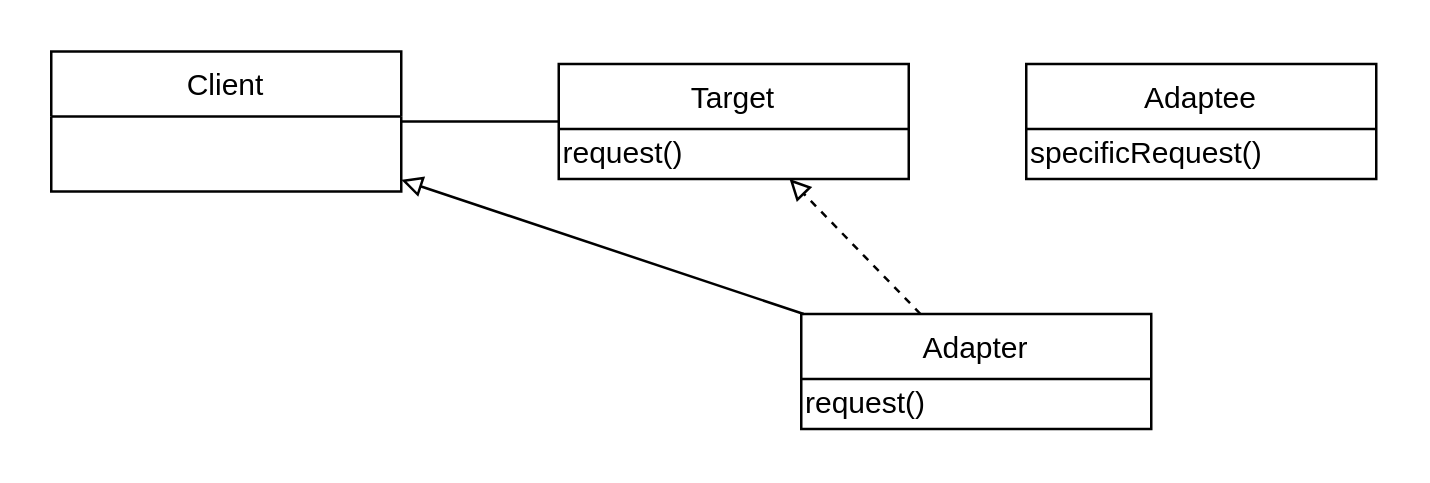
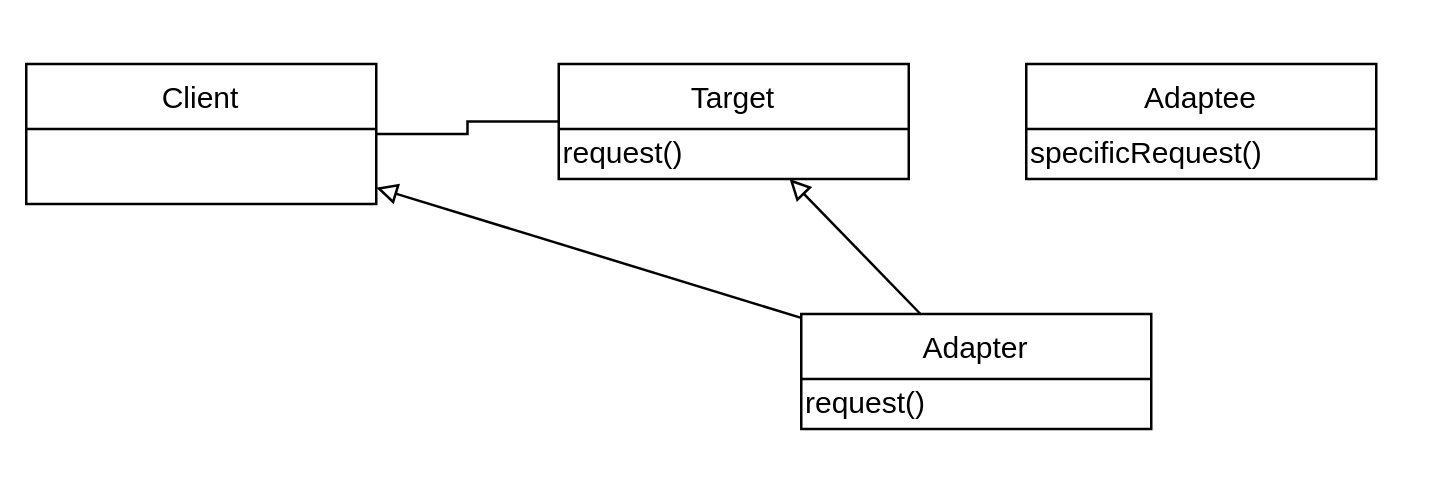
node "Client": moved (226, 121) -> (201, 134)
edge "Adapter" -> "Target": style dashed -> solid
